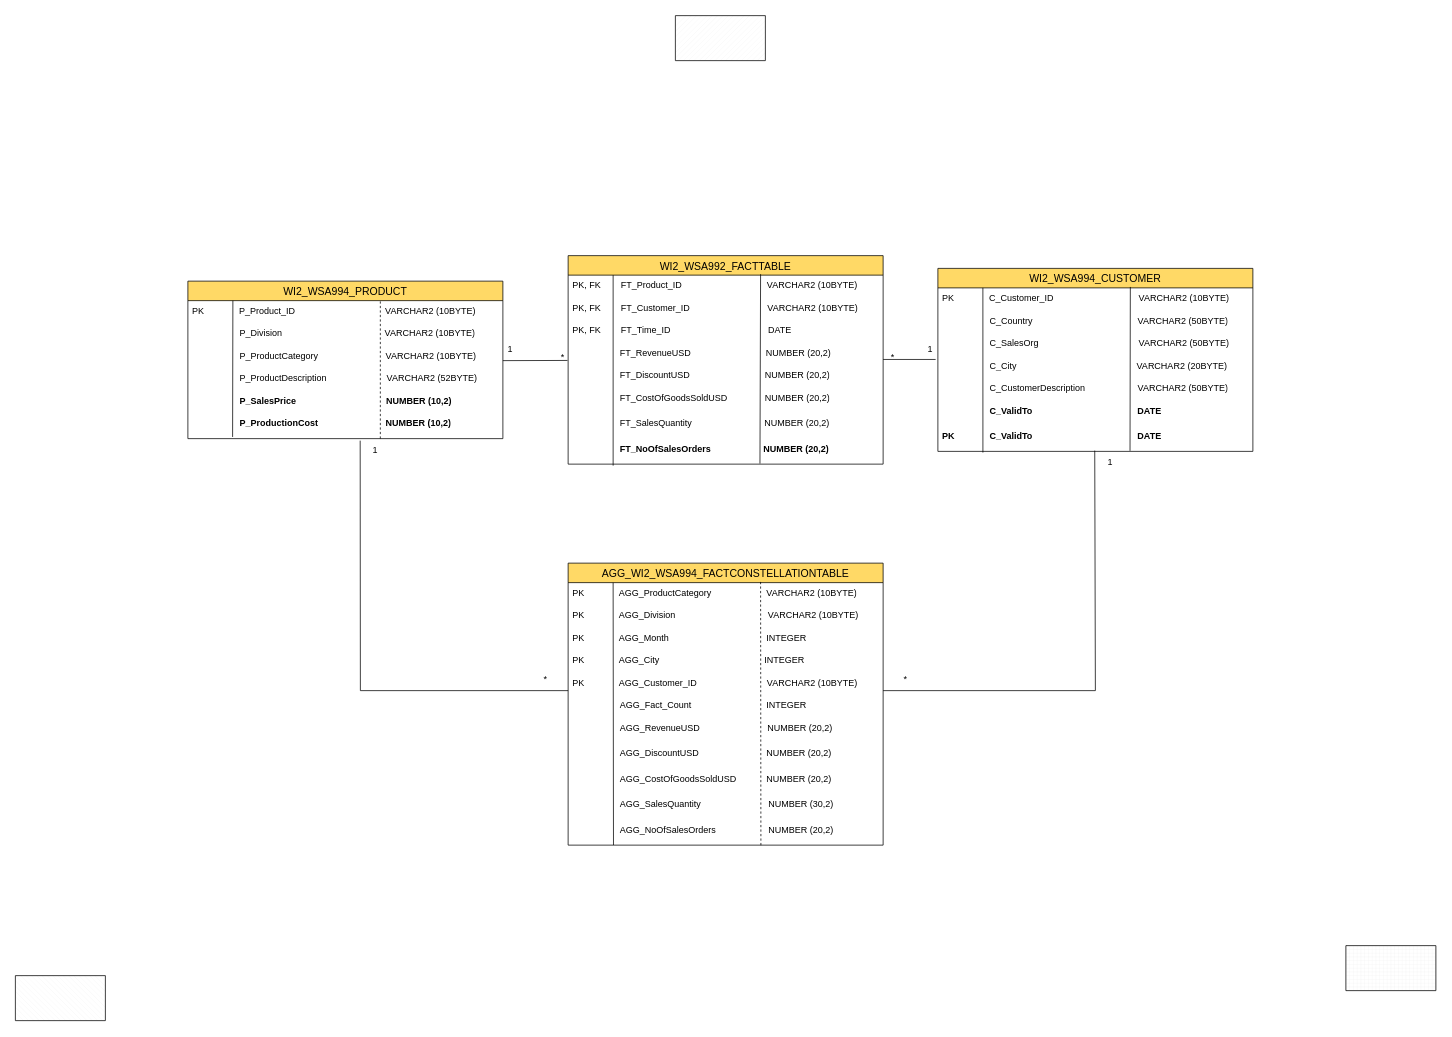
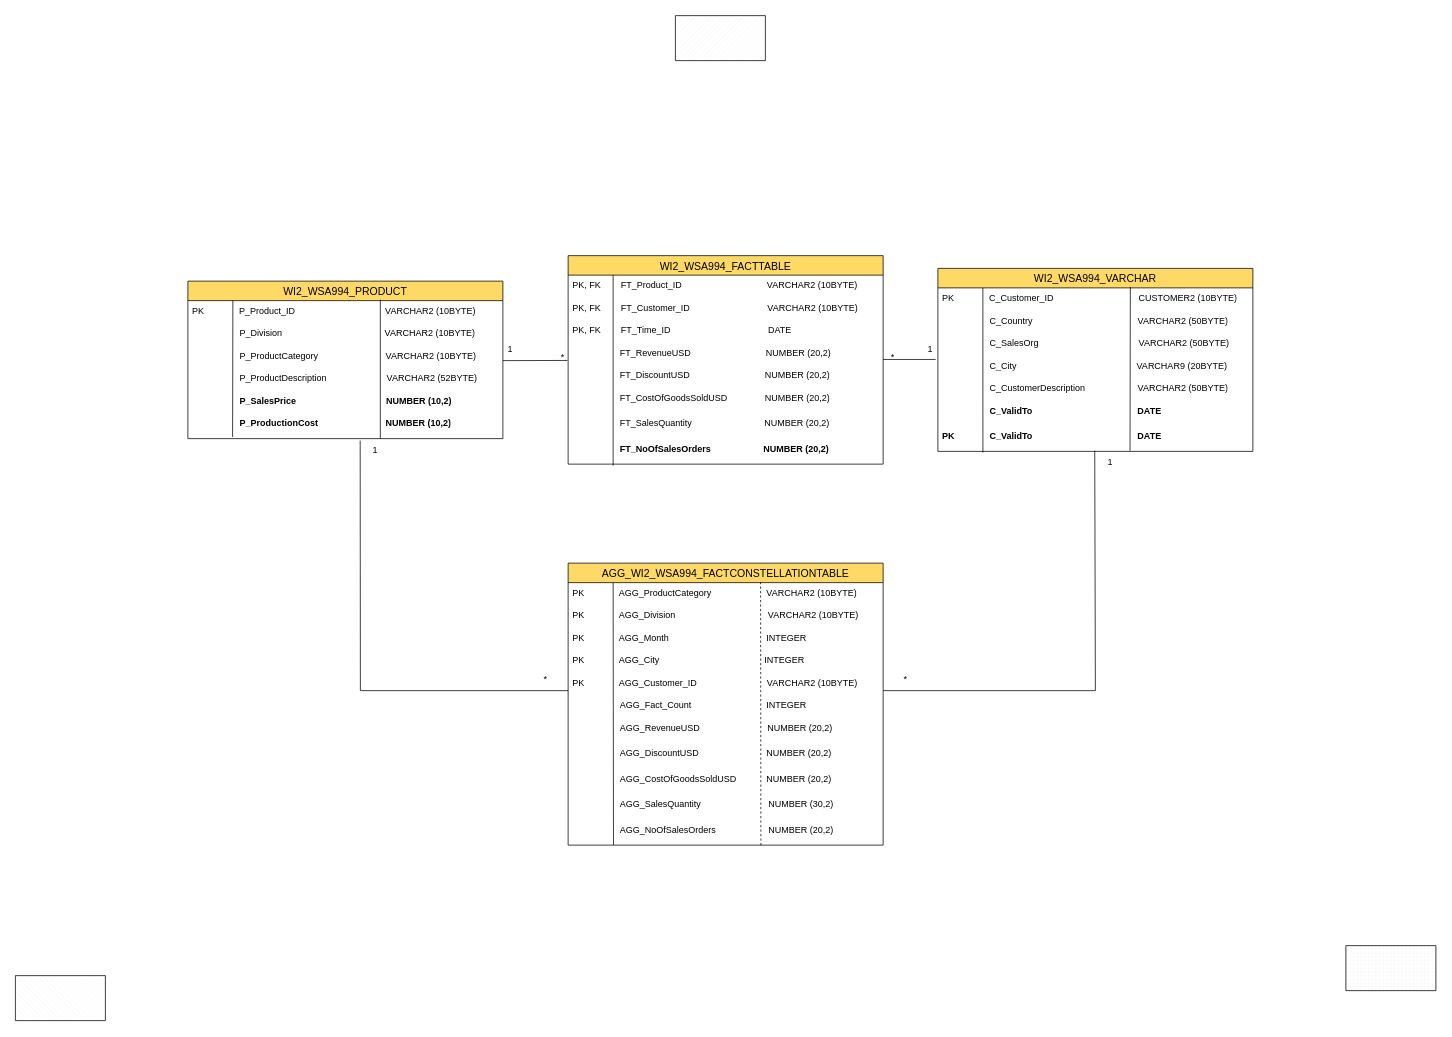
node "WI2_WSA992_FACTTABLE": label "WI2_WSA992_FACTTABLE" -> "WI2_WSA994_FACTTABLE"
node "WI2_WSA994_CUSTOMER": label "WI2_WSA994_CUSTOMER" -> "WI2_WSA994_VARCHAR"
node "PK C_Customer_ID VARCHAR2 (10BYTE)": label "PK C_Customer_ID VARCHAR2 (10BYTE)" -> "PK C_Customer_ID CUSTOMER2 (10BYTE)"
node "C_City VARCHAR2 (20BYTE)": label "C_City VARCHAR2 (20BYTE)" -> "C_City VARCHAR9 (20BYTE)"
edge "PK, FK FT_Product_ID VARCHAR2 (10BYTE)" -- "FT_NoOfSalesOrders NUMBER (20,2)": removed
edge "PK P_Product_ID VARCHAR2 (10BYTE)" -- "P_ProductionCost NUMBER (10,2)": style dashed -> solid
